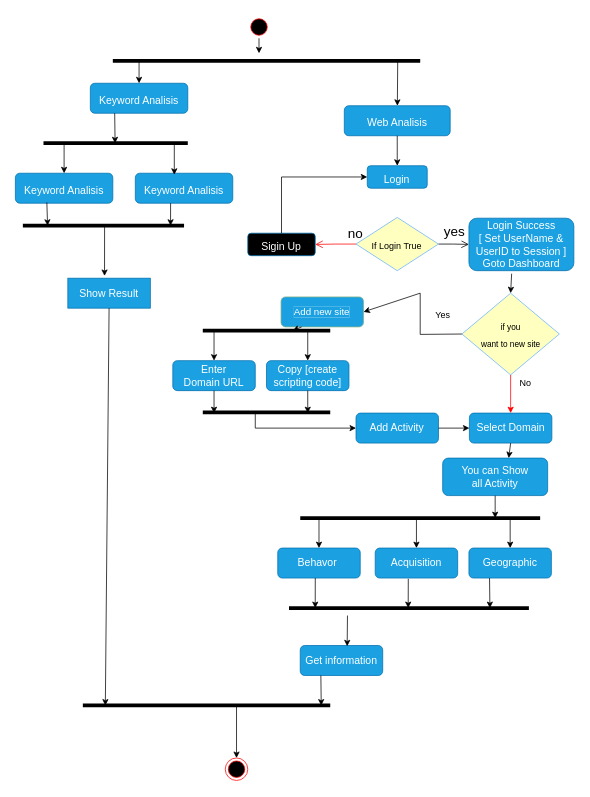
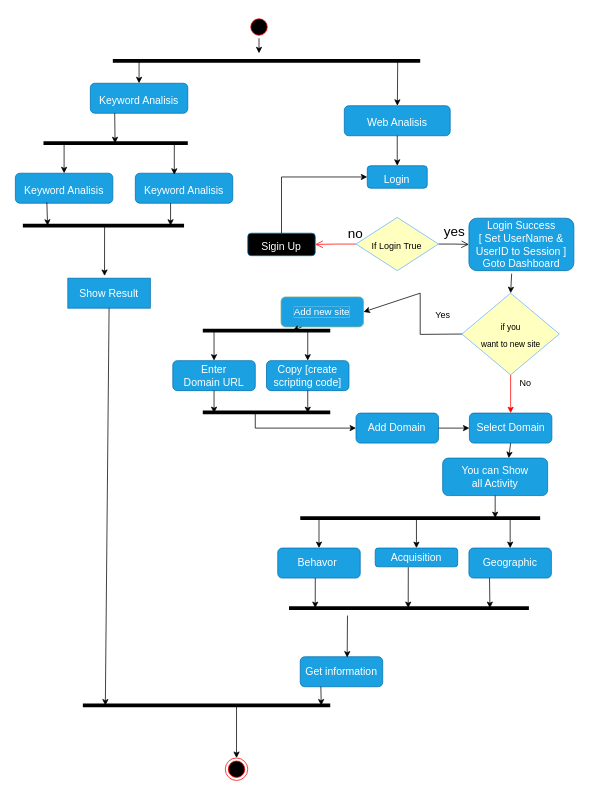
node "Add Activity": label "Add Activity" -> "Add Domain"
node "Acquisition": size 83x30 -> 83x19
node "Get information": moved (342, 660) -> (342, 672)
